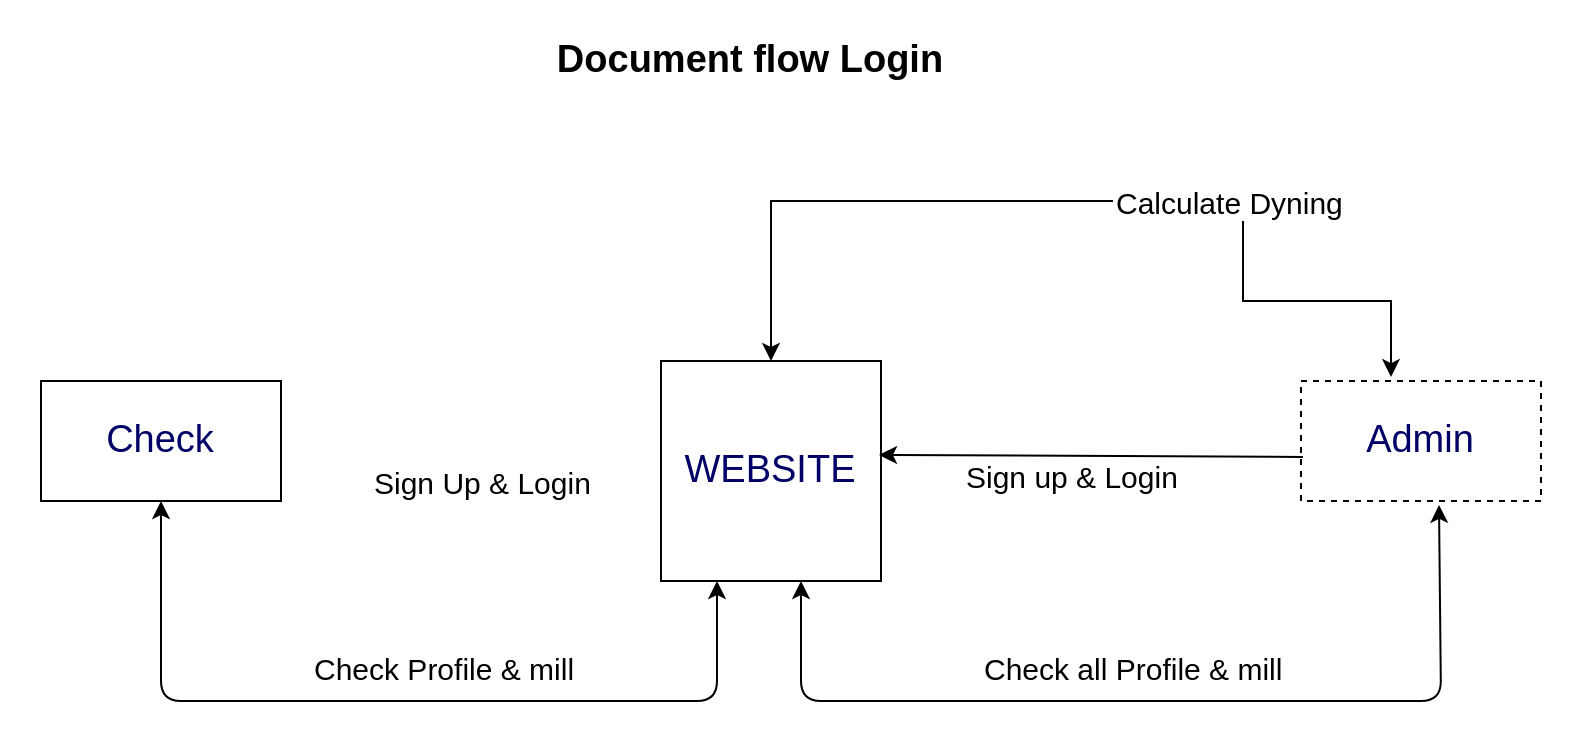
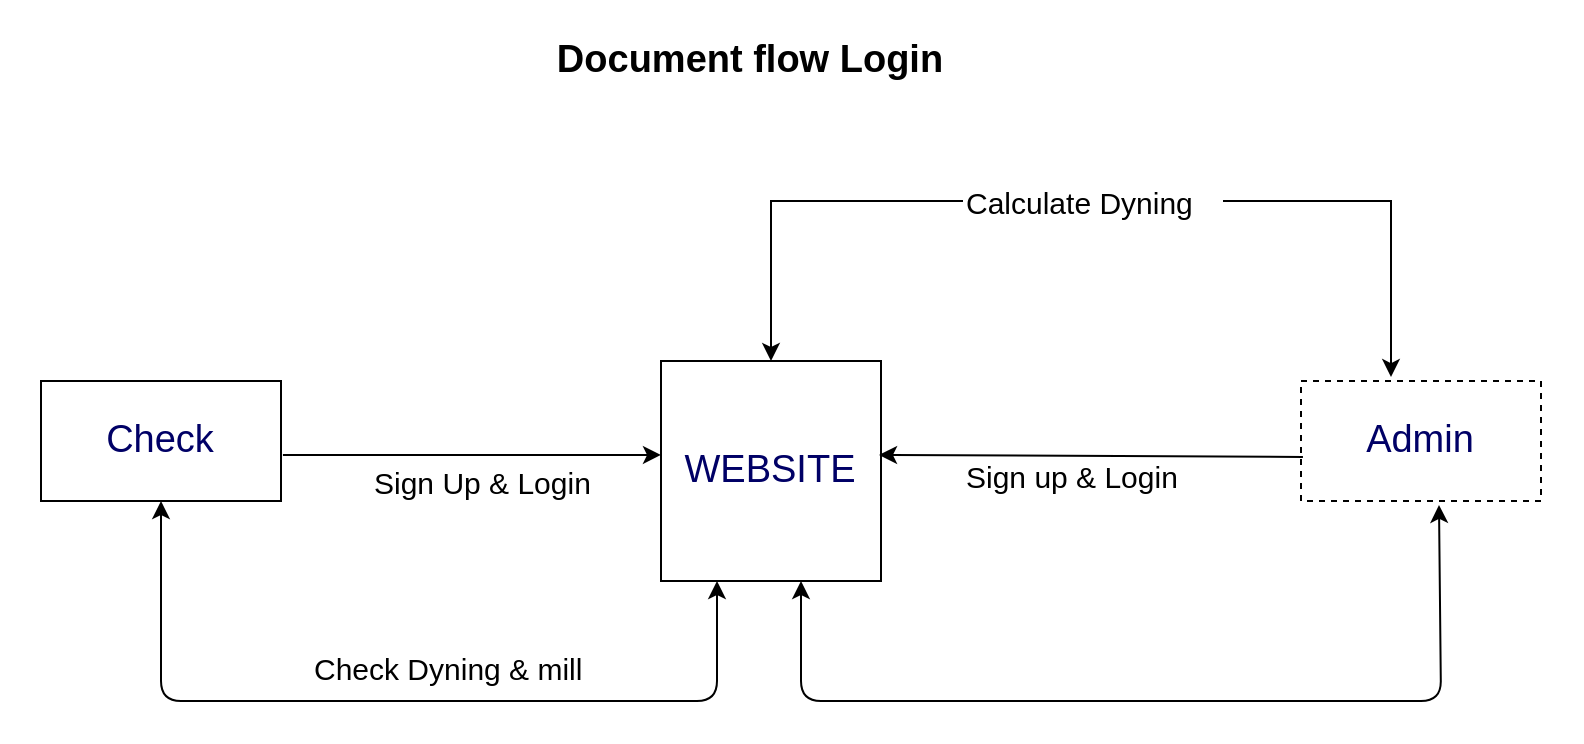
node "Calculate Dyning": moved (1243, 201) -> (1093, 201)
edge "Check" -> "WEBSITE": added
node "Check Profile & mill": label "Check Profile & mill" -> "Check Dyning & mill"
node "Check all Profile & mill": removed
